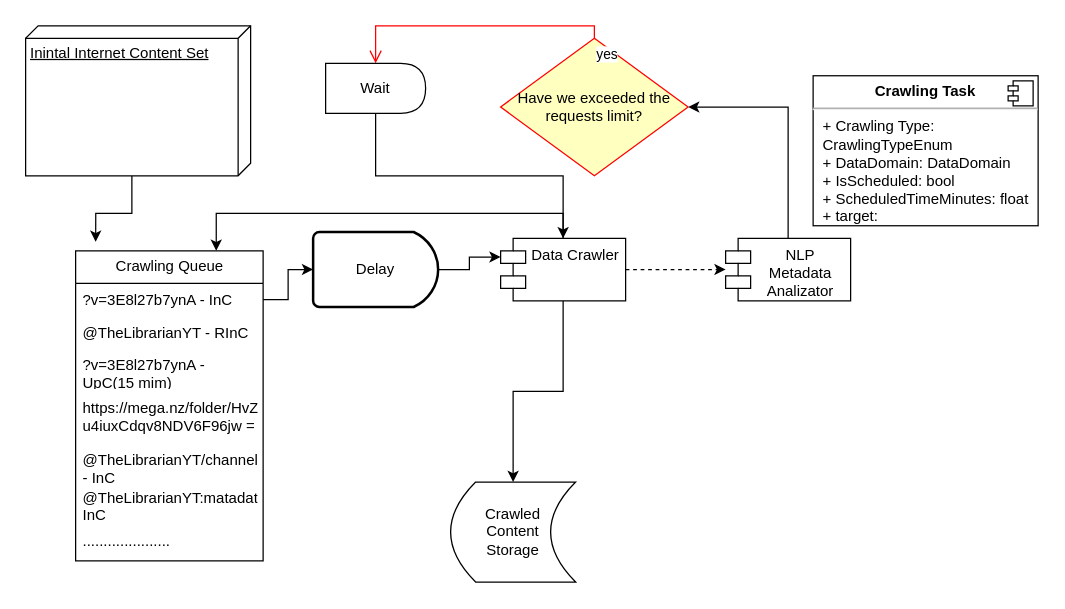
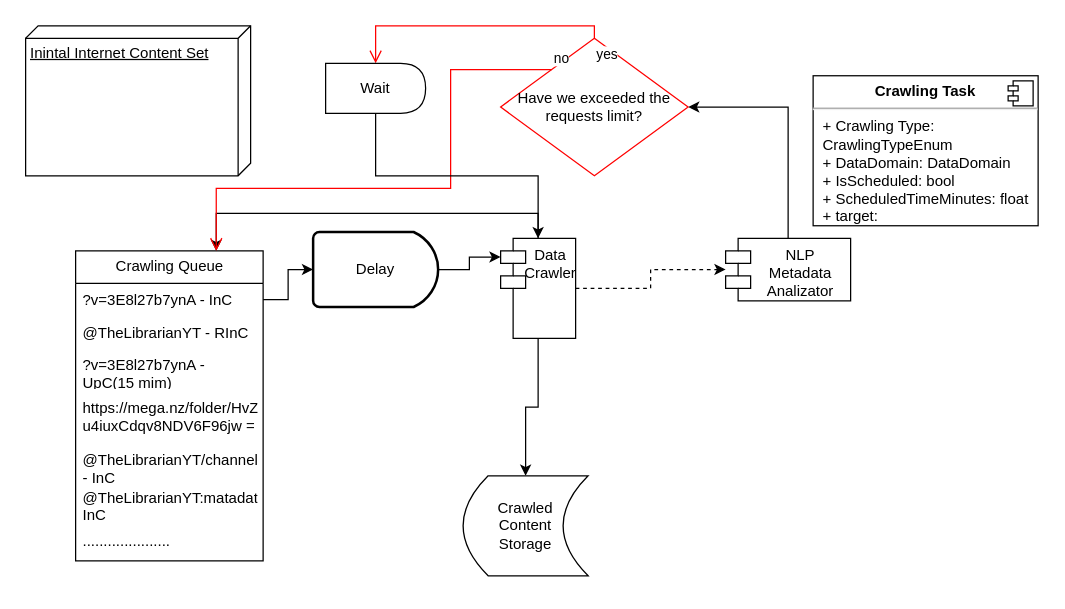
node "Have we exceeded the requests limit?": fillcolor #ffffc0 -> #ffffff
edge "Have we exceeded the requests limit?" -> "Crawling Queue": added, label "no"
edge "Inintal Internet Content Set" -> "Crawling Queue": removed
node "Data Crawler": size 125x63 -> 75x100
node "Crawled Content Storage": moved (513, 532) -> (526, 526)
